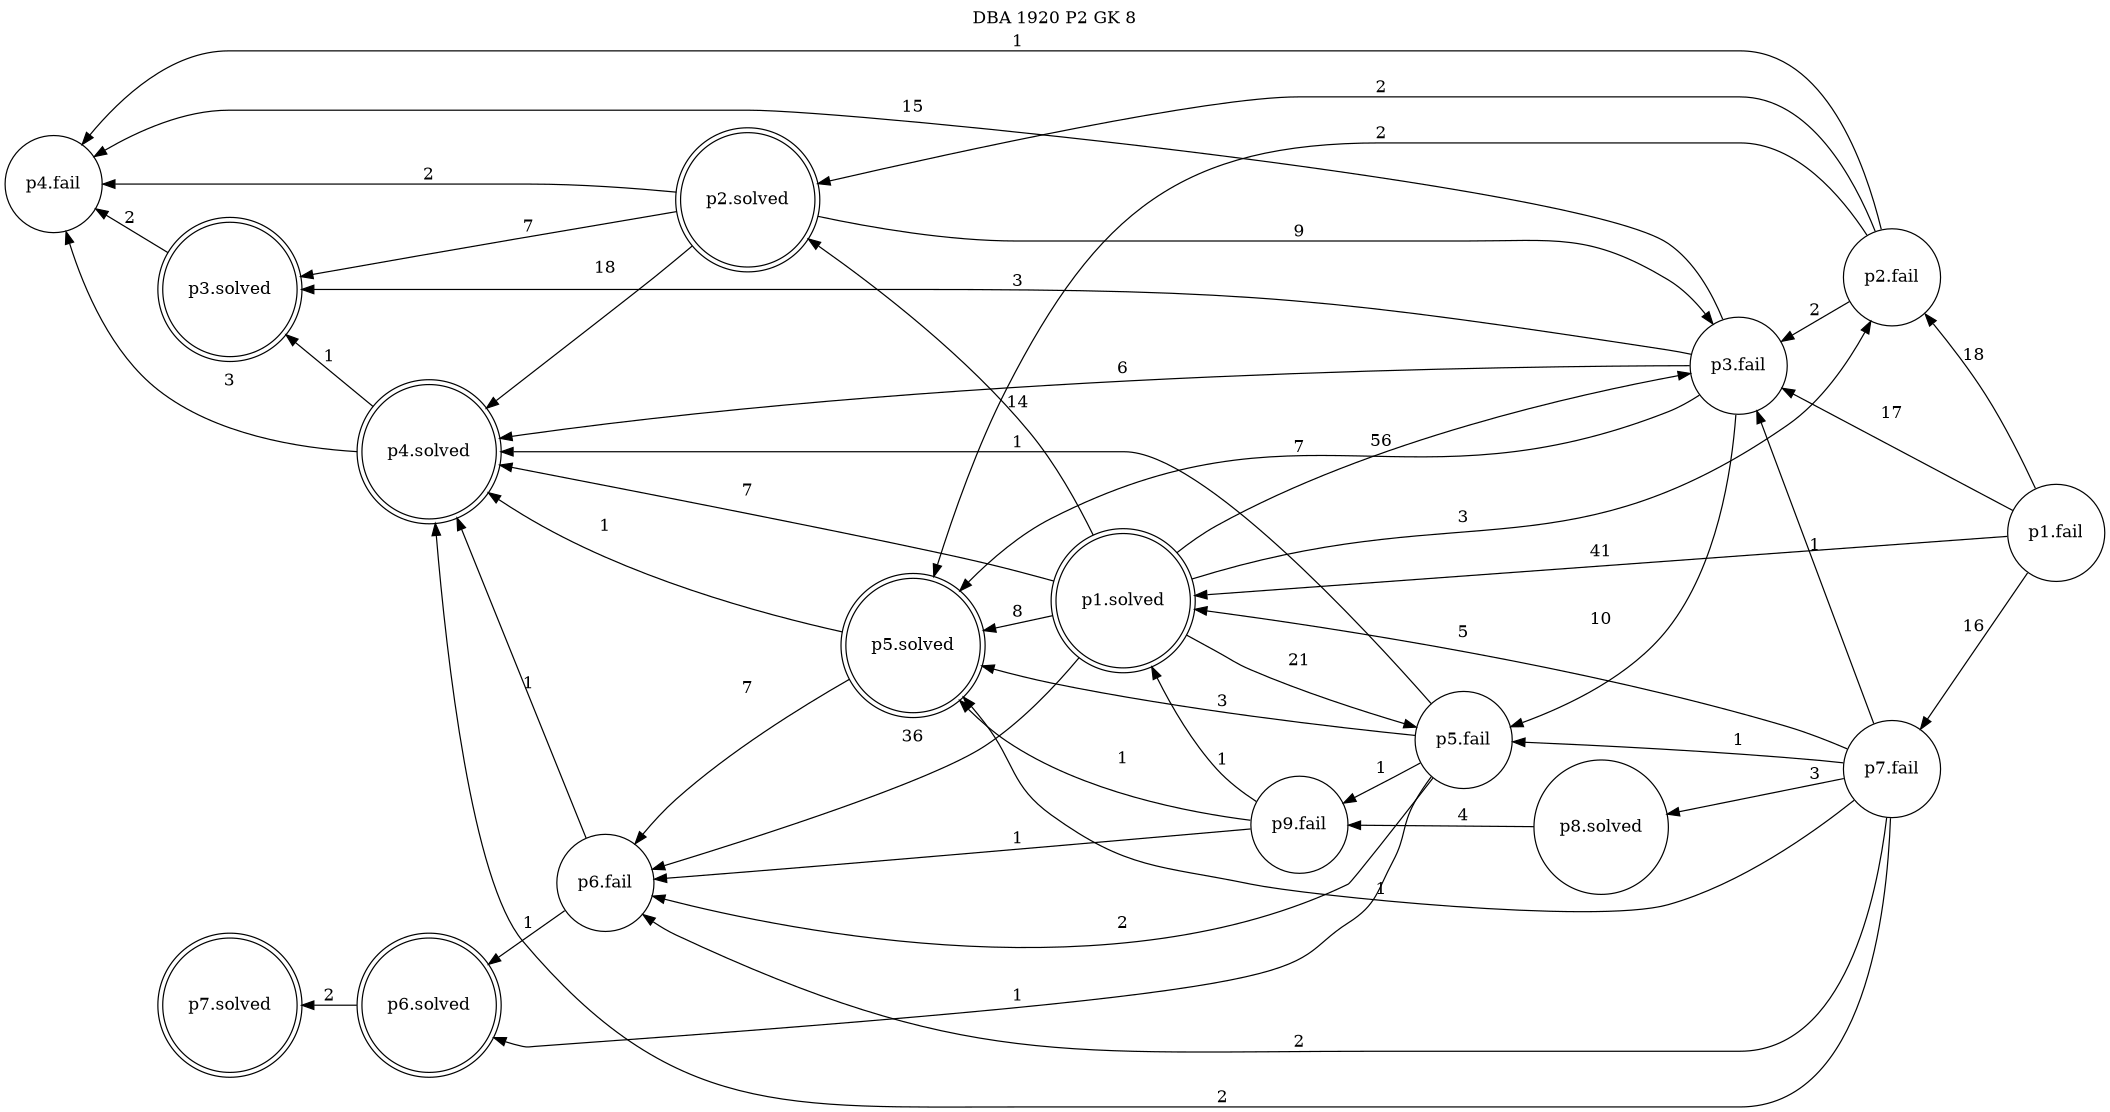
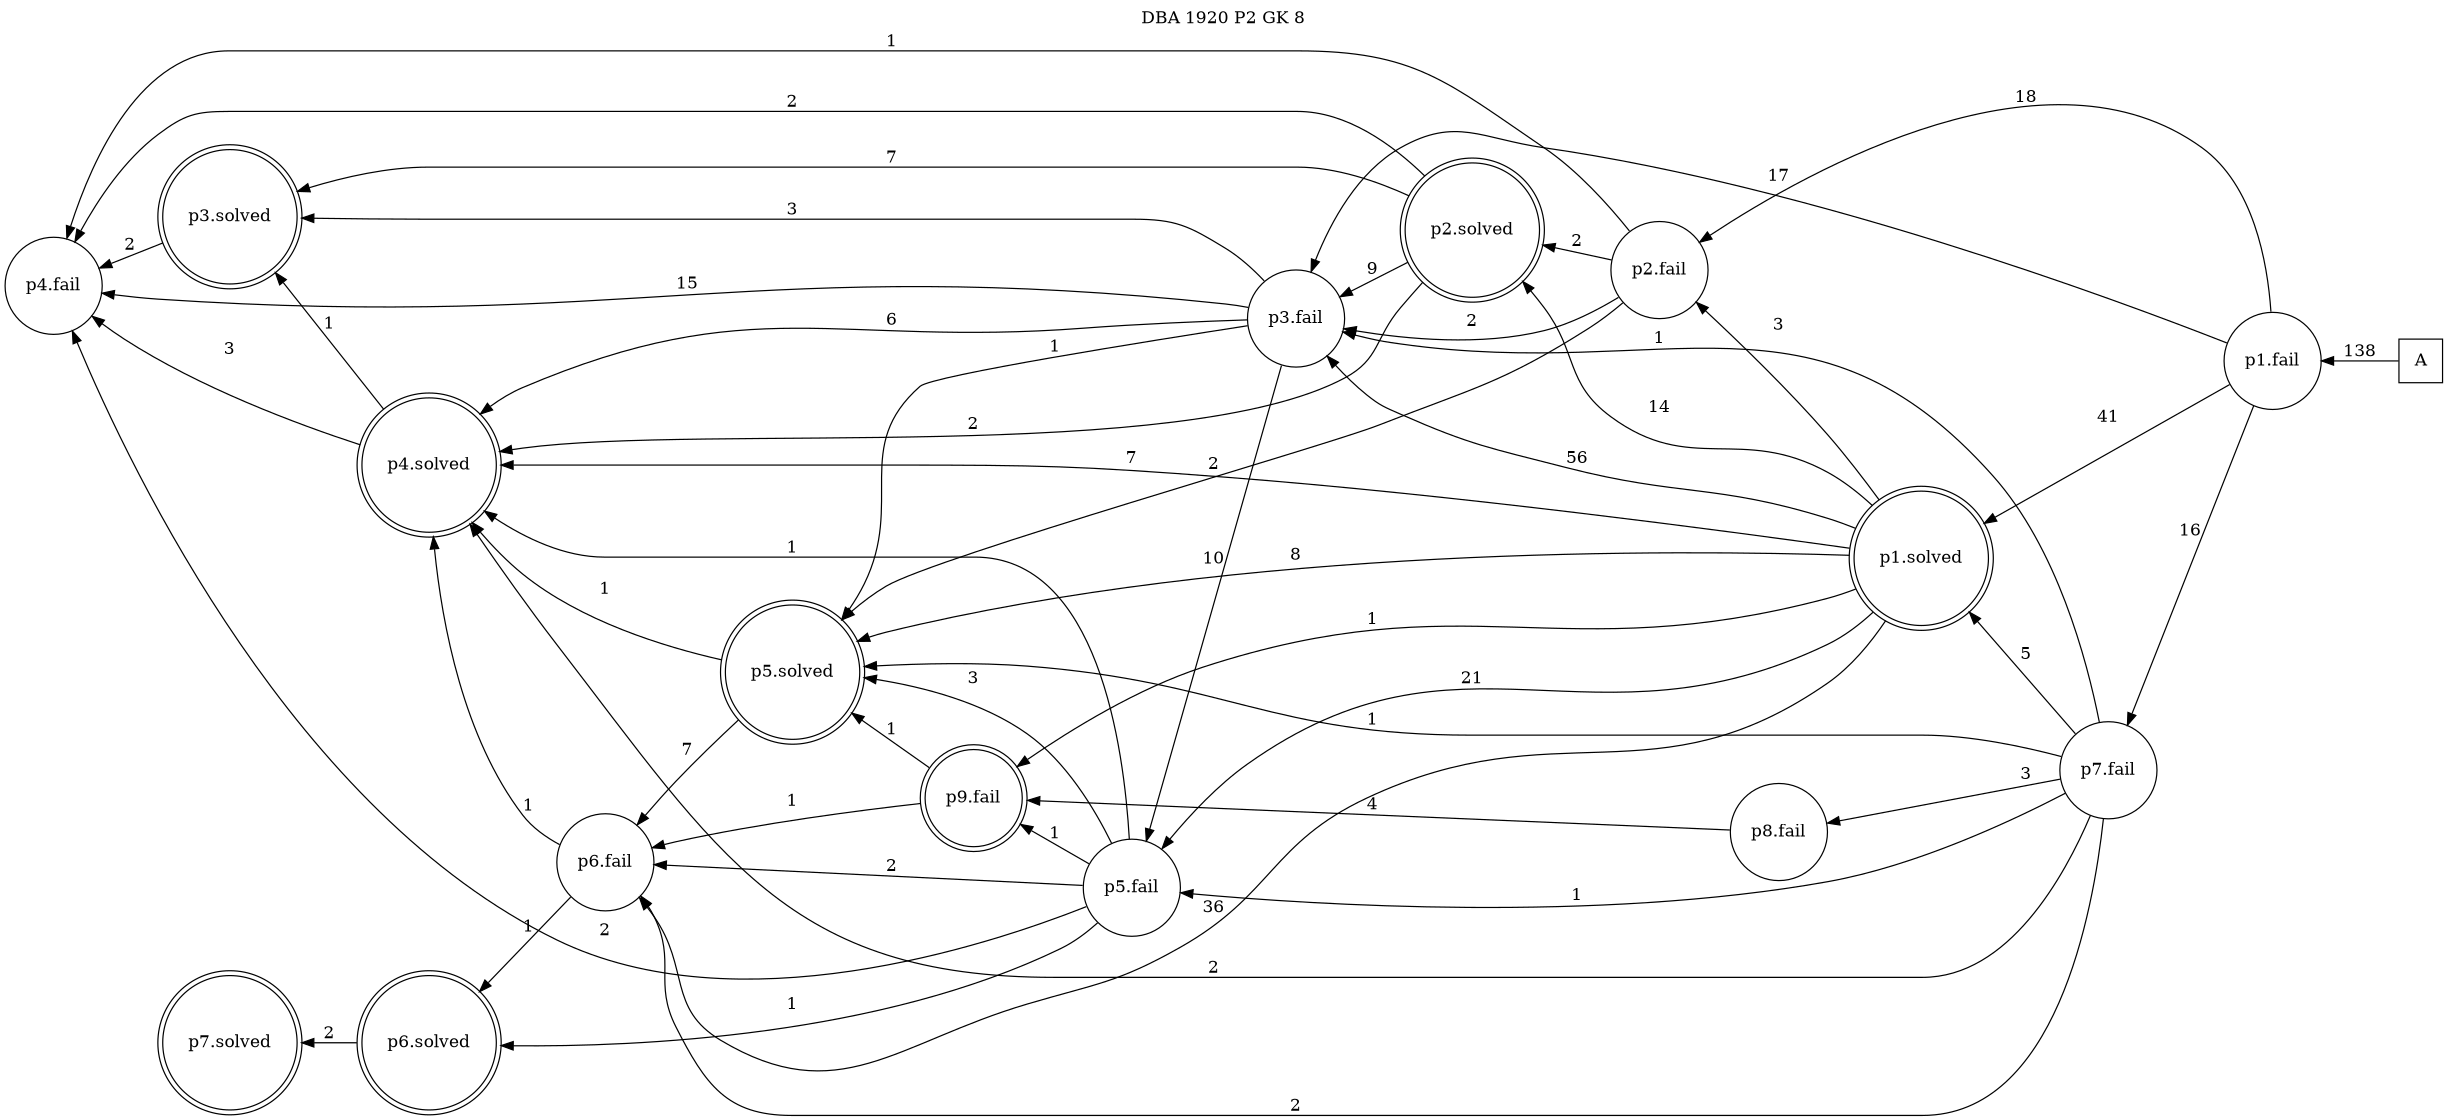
edge "p2.solved" -> "p4.solved": label "18" -> "2"
node "A": added
edge "p3.fail" -> "p5.solved": label "7" -> "1"
edge "p9.fail" -> "p1.solved": reversed
node "p9.fail": shape circle -> doublecircle
node "p8.solved": label "p8.solved" -> "p8.fail"
edge "p5.fail" -> "p4.fail": added, label "2"
